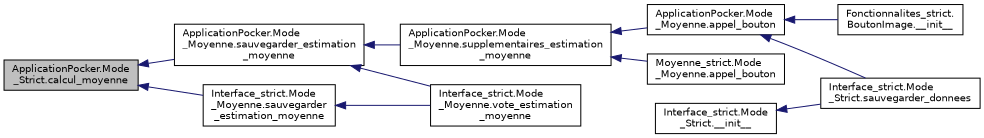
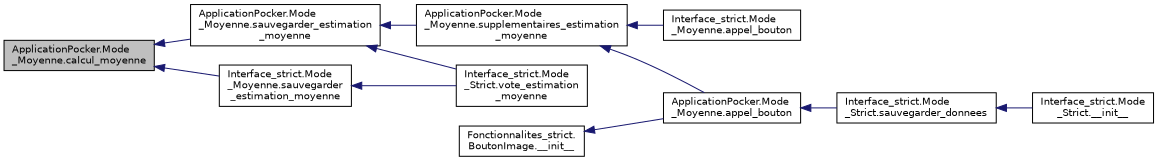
edge "Fonctionnalites_strict. BoutonImage.__init__" -> "ApplicationPocker.Mode _Moyenne.appel_bouton": reversed
node "Moyenne_strict.Mode _Moyenne.appel_bouton": label "Moyenne_strict.Mode _Moyenne.appel_bouton" -> "Interface_strict.Mode _Moyenne.appel_bouton"
node "ApplicationPocker.Mode _Strict.calcul_moyenne": label "ApplicationPocker.Mode _Strict.calcul_moyenne" -> "ApplicationPocker.Mode _Moyenne.calcul_moyenne"
node "Interface_strict.Mode _Moyenne.vote_estimation _moyenne": label "Interface_strict.Mode _Moyenne.vote_estimation _moyenne" -> "Interface_strict.Mode _Strict.vote_estimation _moyenne"
edge "Interface_strict.Mode _Strict.sauvegarder_donnees" -> "Interface_strict.Mode _Strict.__init__": reversed
